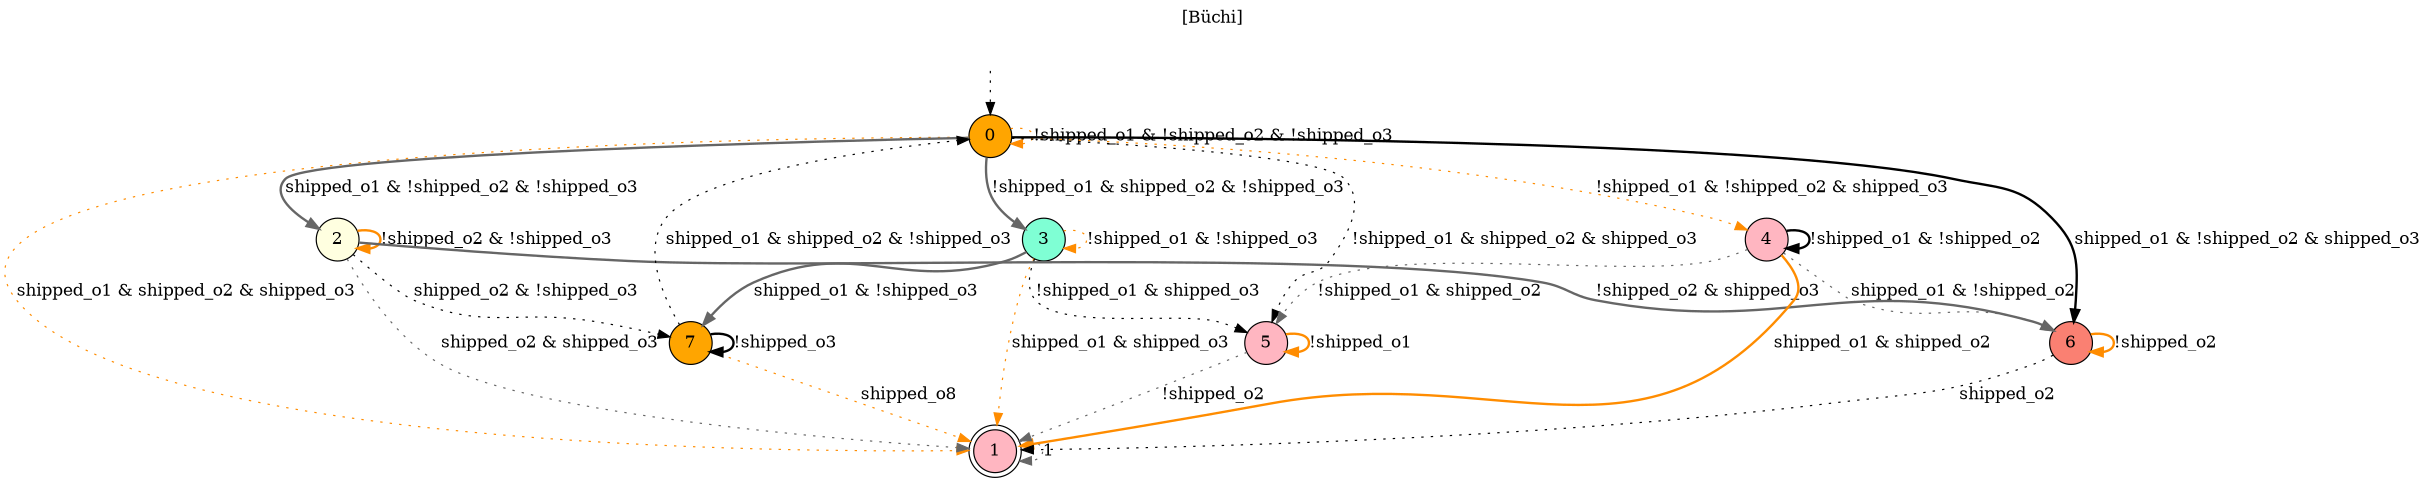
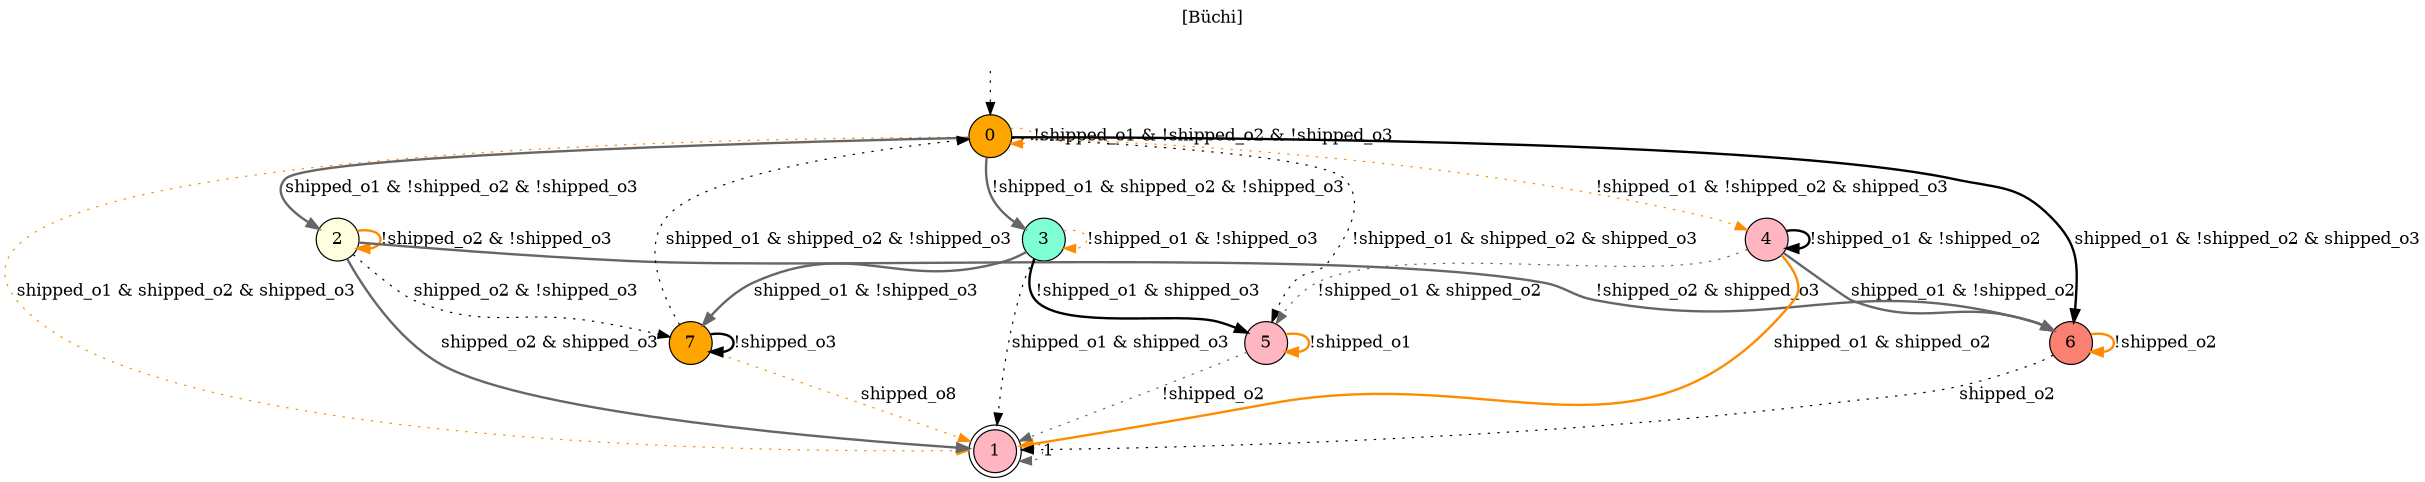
edge "4" -> "6": style dotted -> bold
edge "3" -> "5": style dotted -> bold
edge "3" -> "1": color darkorange -> black
edge "2" -> "1": style dotted -> bold
